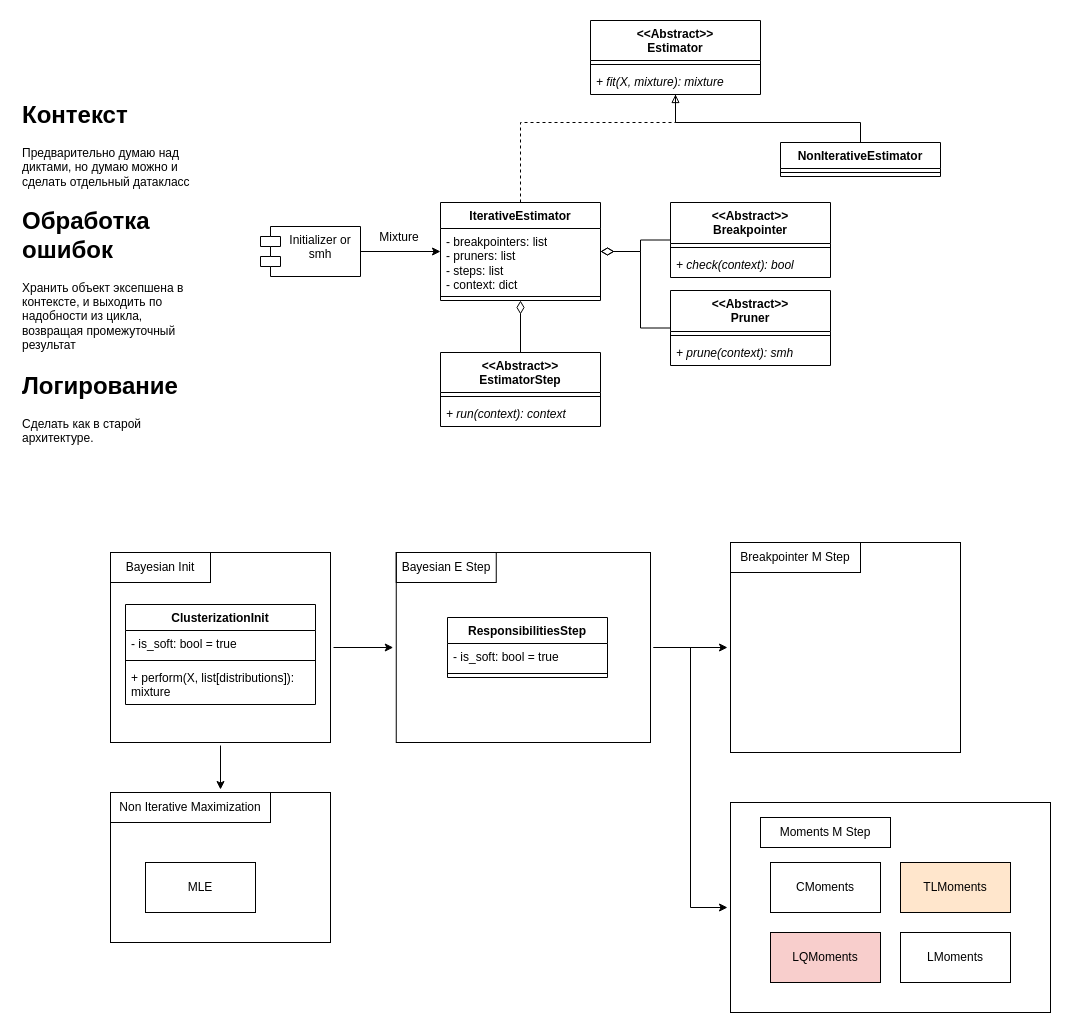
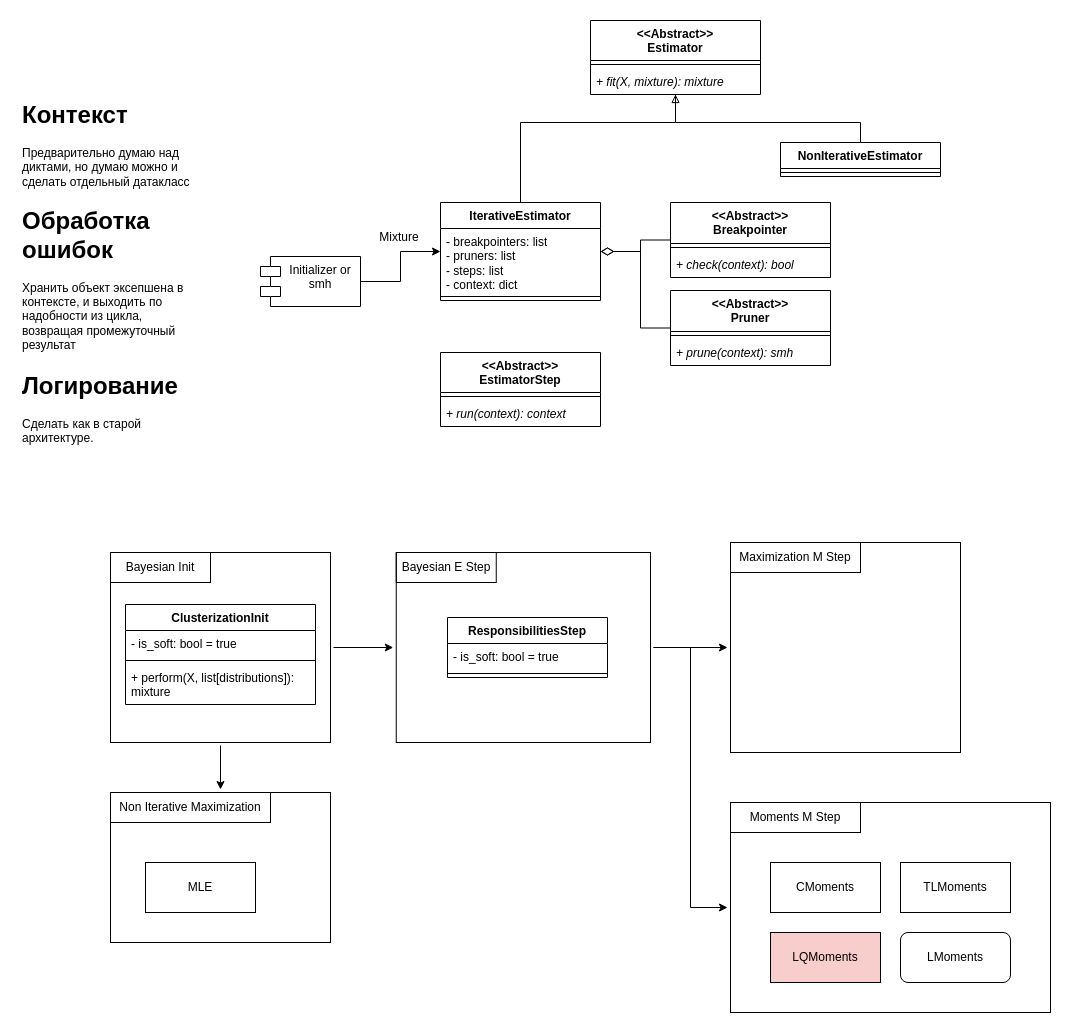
edge "IterativeEstimator" -> "<<Abstract>> Estimator": style dashed -> solid
node "Initializer or smh": moved (311, 252) -> (311, 282)
edge "<<Abstract>> EstimatorStep" -> "IterativeEstimator": removed
node "Breakpointer M Step": label "Breakpointer M Step" -> "Maximization M Step"
node "Moments M Step": moved (826, 833) -> (796, 818)
node "TLMoments": fillcolor #ffe6cc -> #ffffff
node "LMoments": shape rectangle -> rounded rectangle
